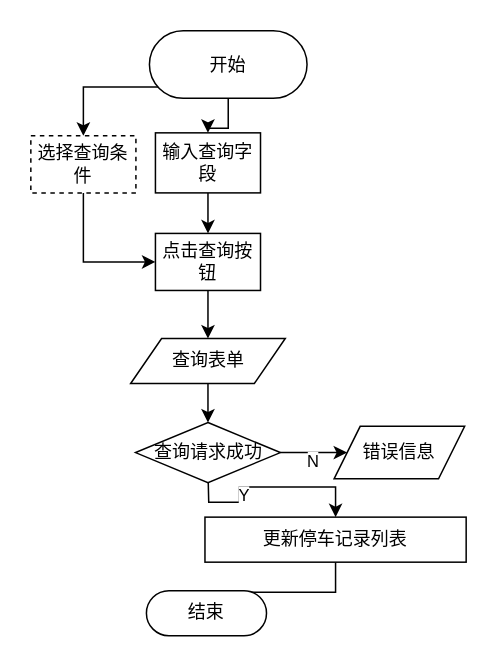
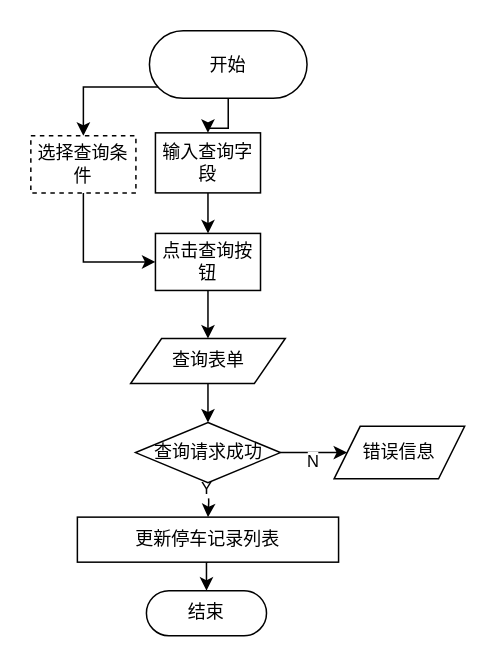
node "更新停车记录列表": moved (335, 539) -> (208, 539)
